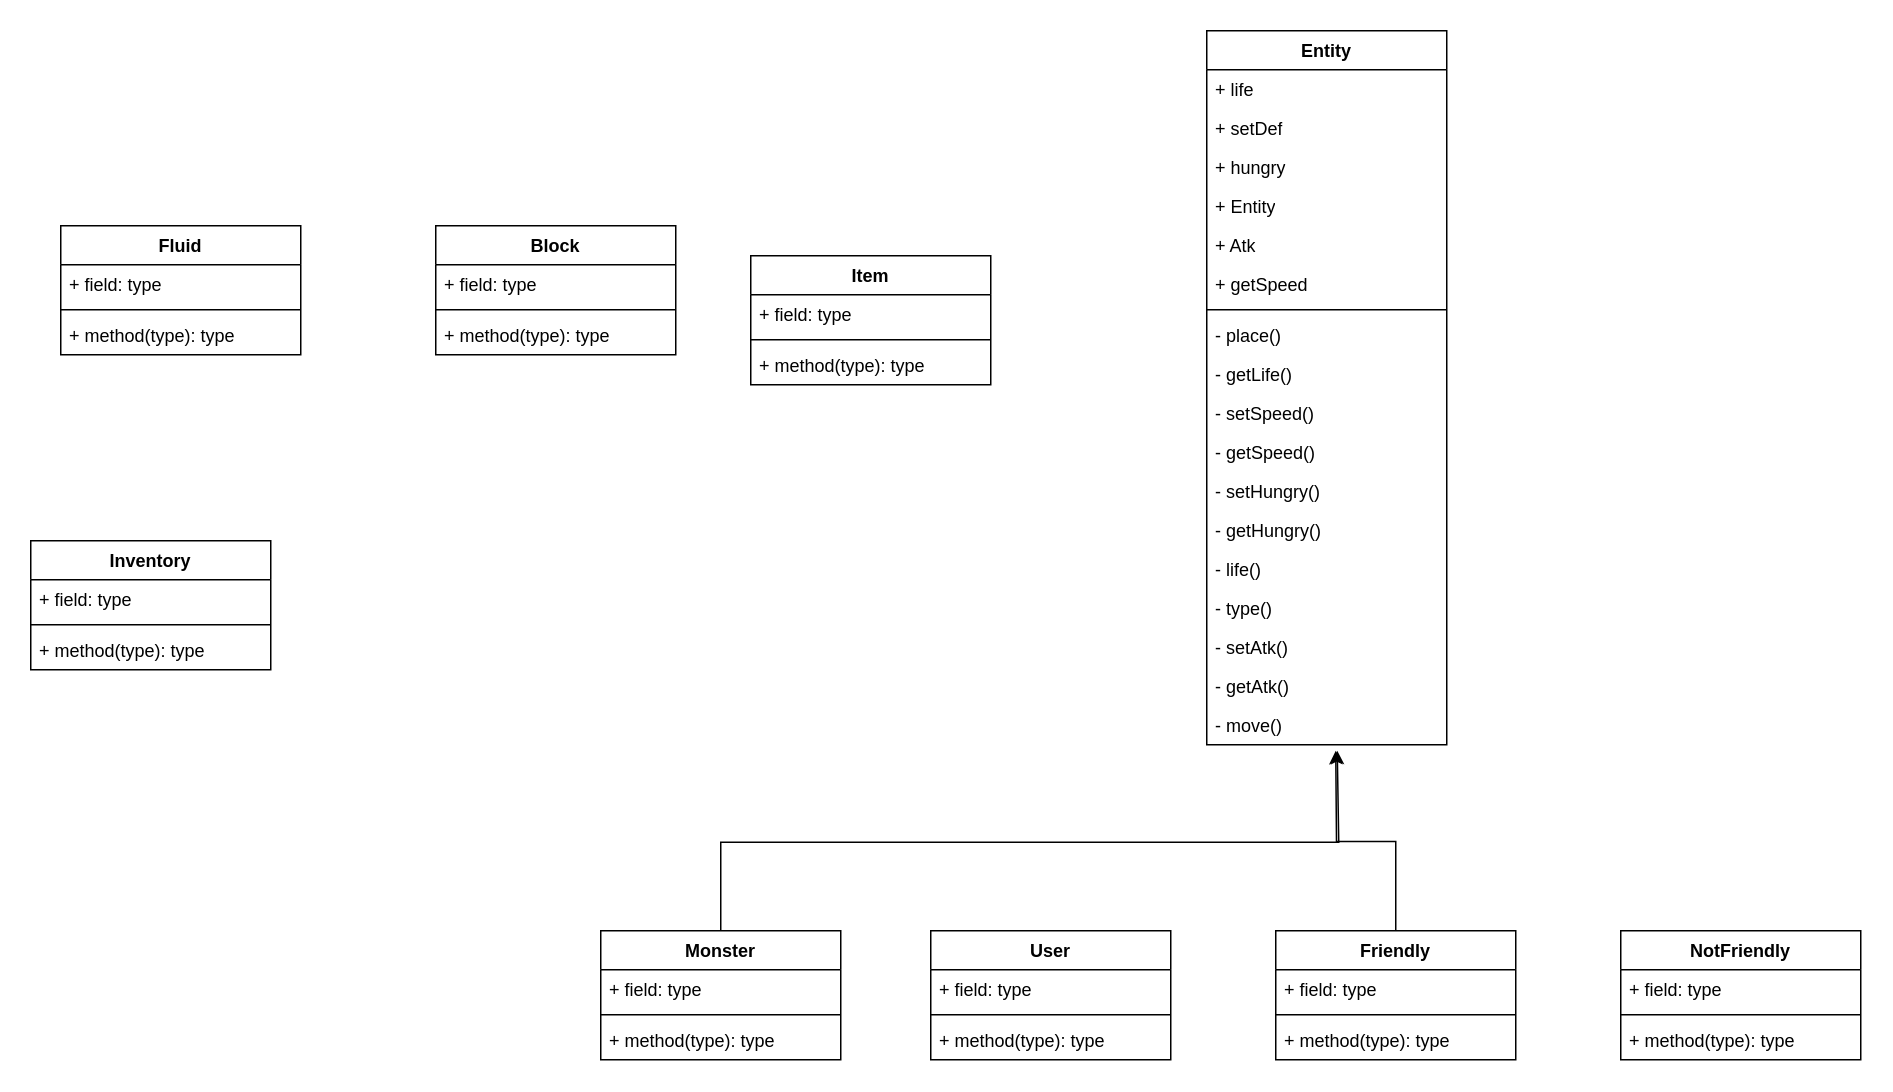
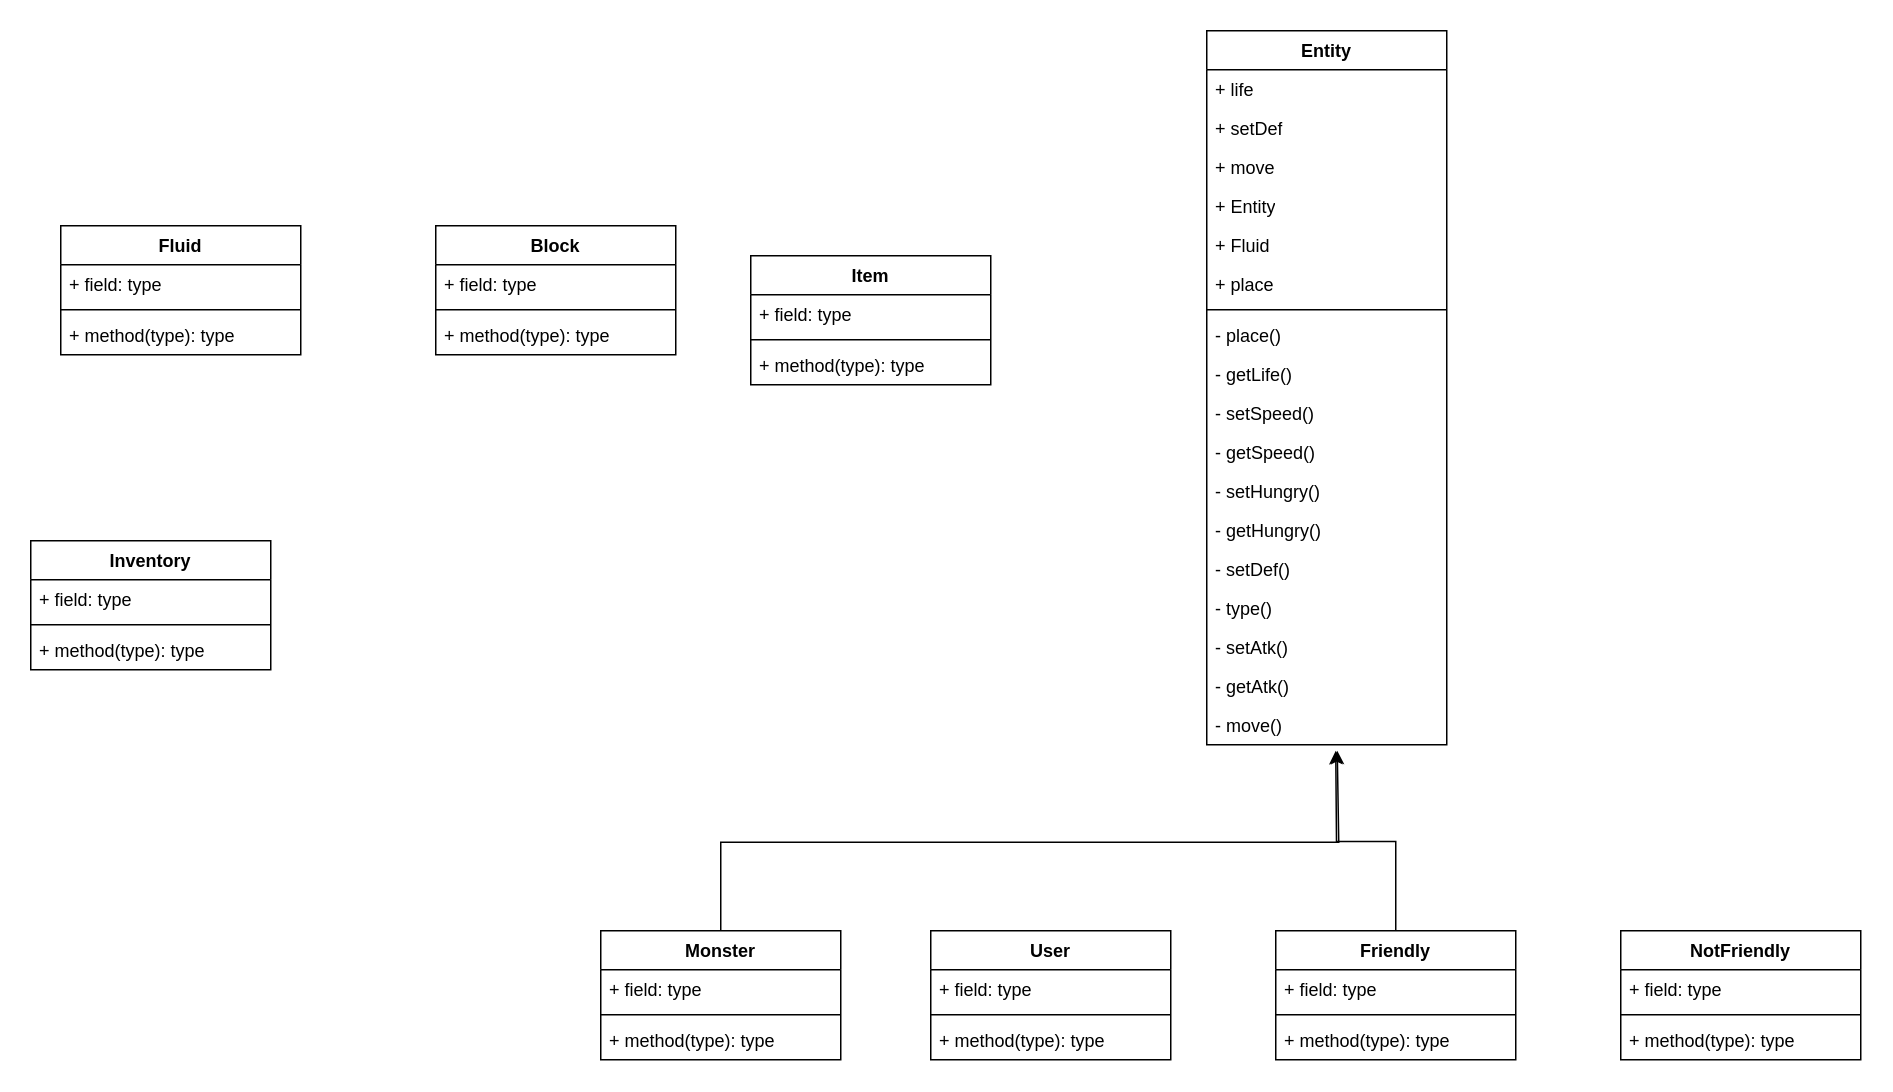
node "+ hungry": label "+ hungry" -> "+ move"
node "+ Atk": label "+ Atk" -> "+ Fluid"
node "+ getSpeed": label "+ getSpeed" -> "+ place"
node "- life()": label "- life()" -> "- setDef()"
